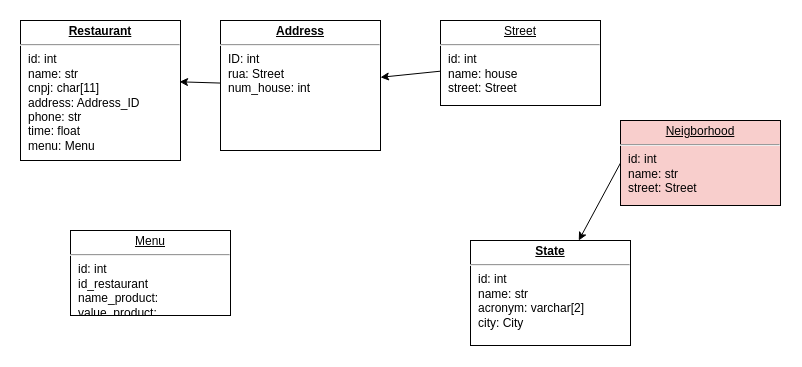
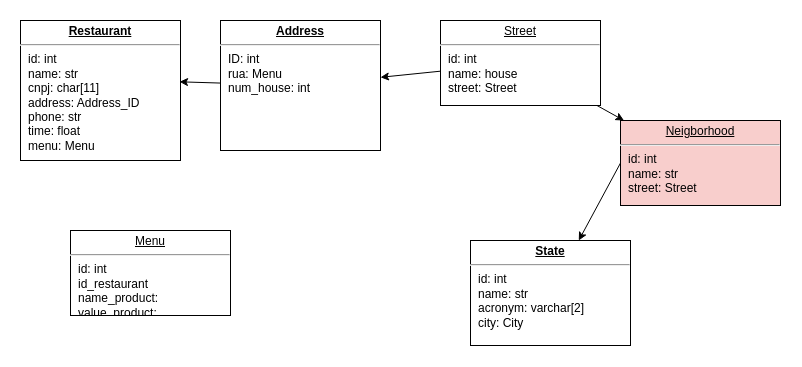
node "Address ID: int rua: Street num_house: int": label "Address ID: int rua: Street num_house: int" -> "Address ID: int rua: Menu num_house: int"
edge "Street id: int name: house street: Street" -> "Neigborhood id: int name: str street: Street": added
